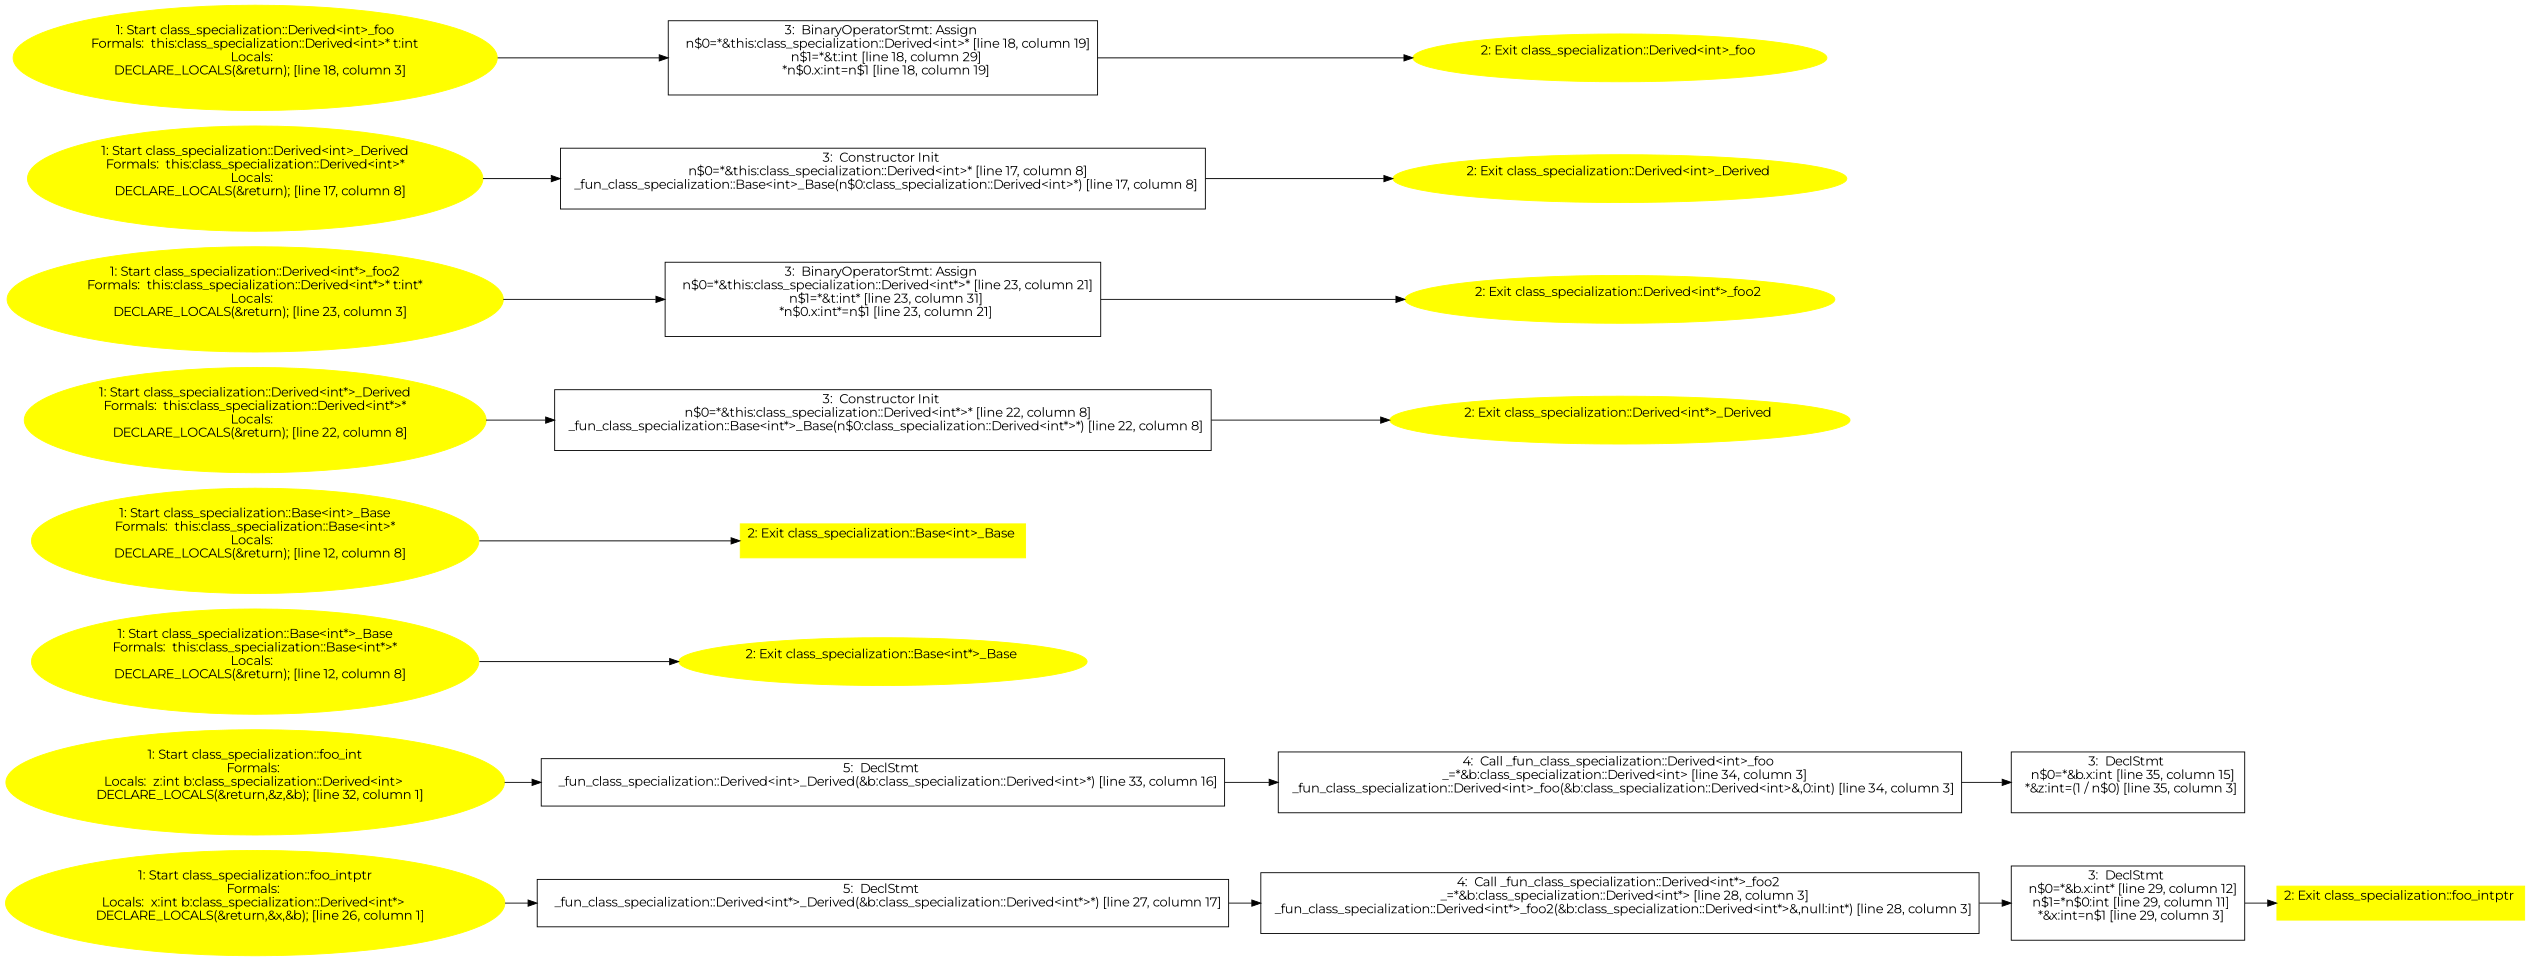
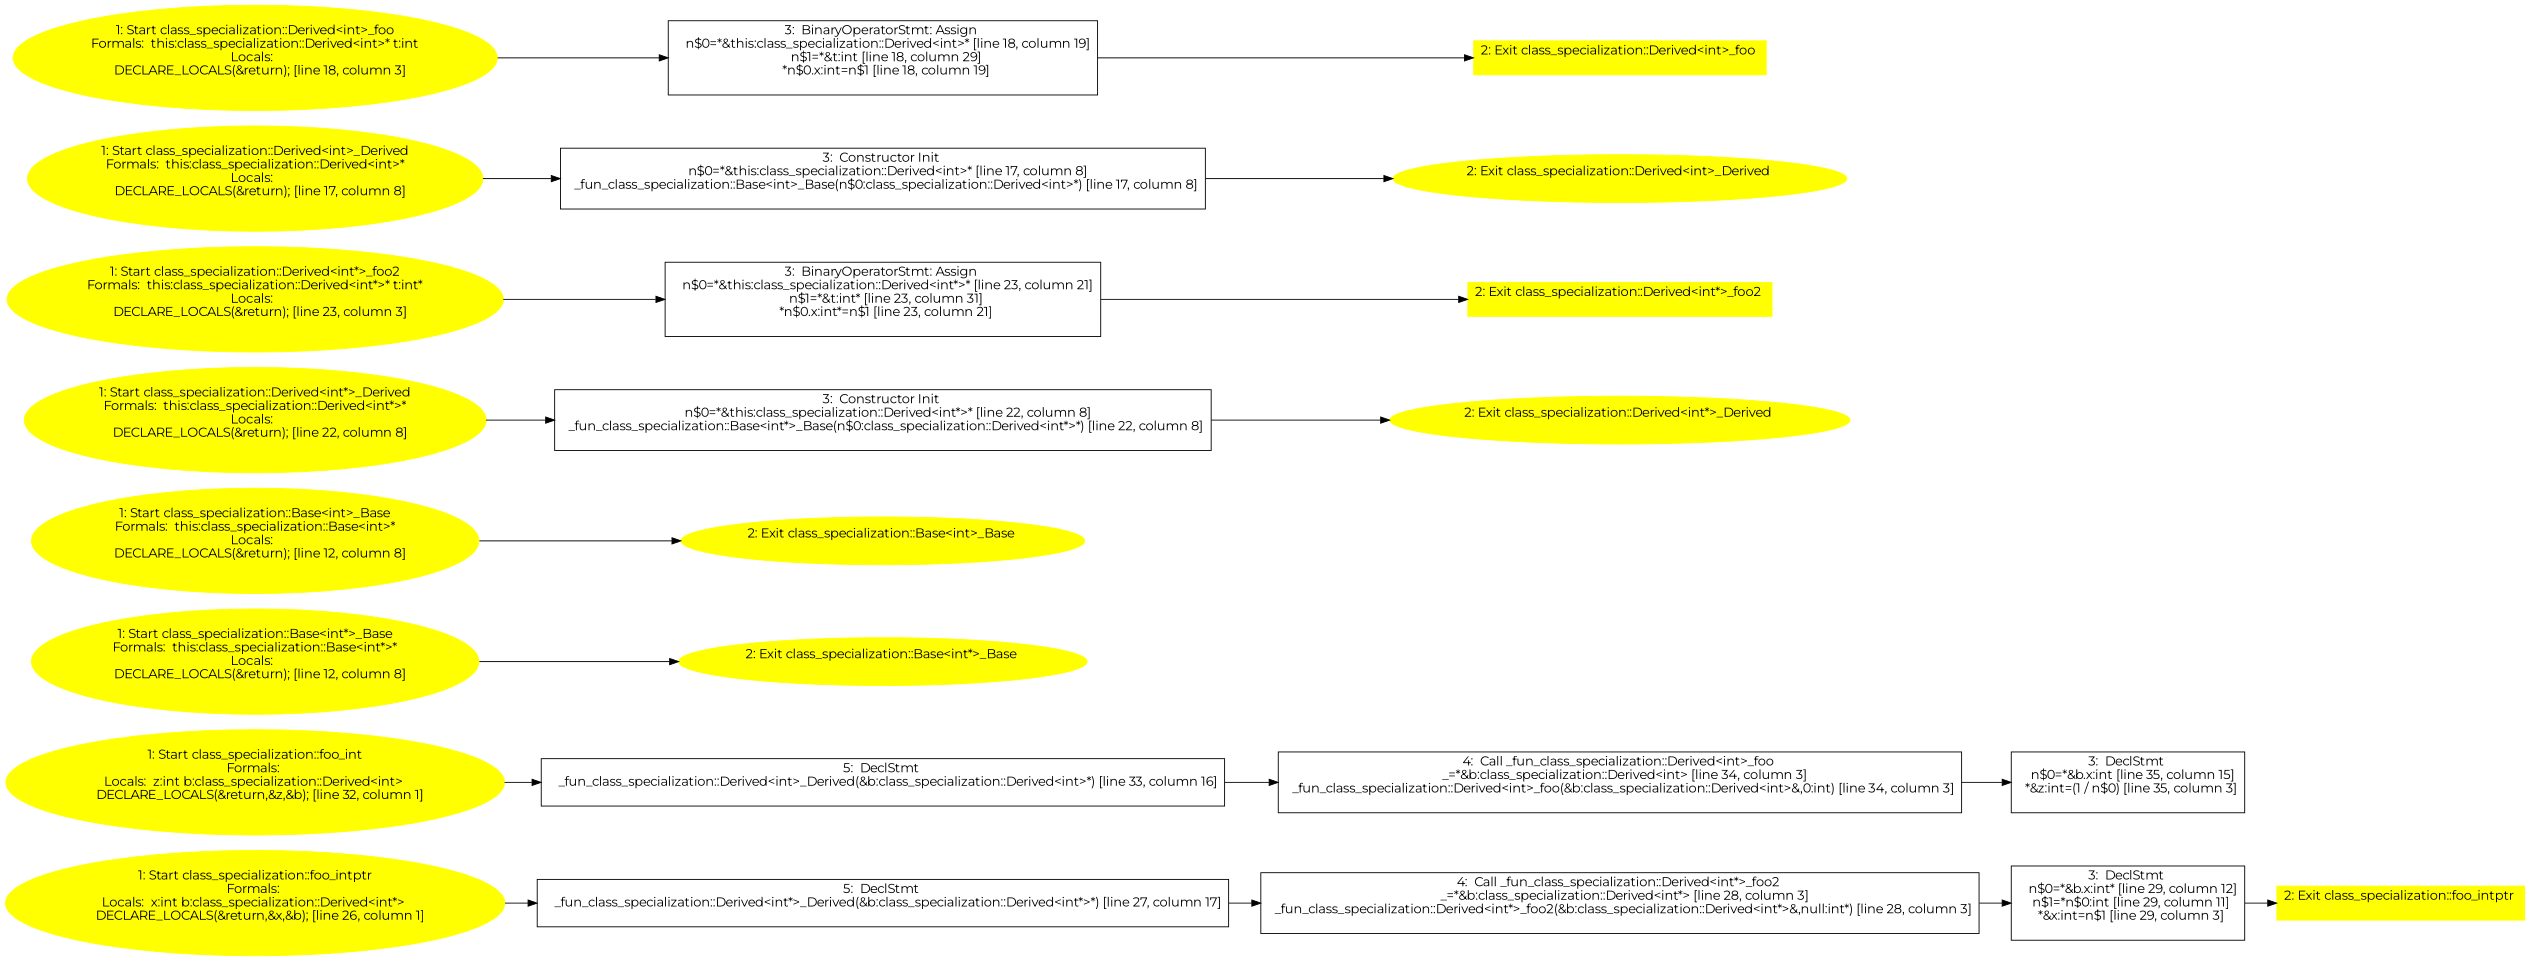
node "2: Exit class_specialization::Derived<int>_foo": shape ellipse -> box
node "2: Exit class_specialization::Derived<int*>_foo2": shape ellipse -> box
node "2: Exit class_specialization::Base<int>_Base": shape box -> ellipse
